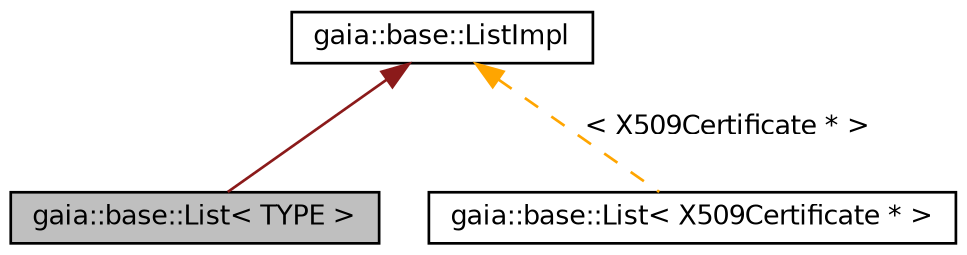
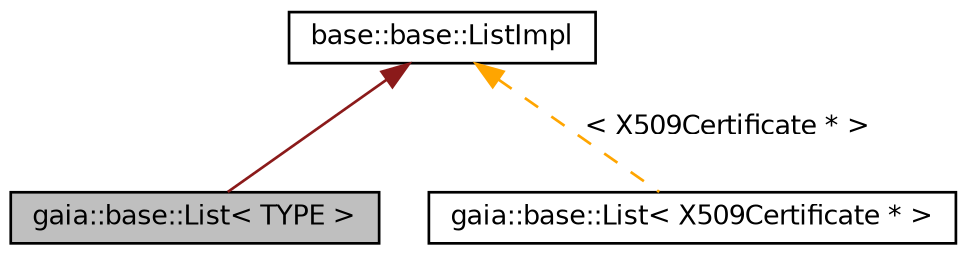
node "gaia::base::ListImpl": label "gaia::base::ListImpl" -> "base::base::ListImpl"
